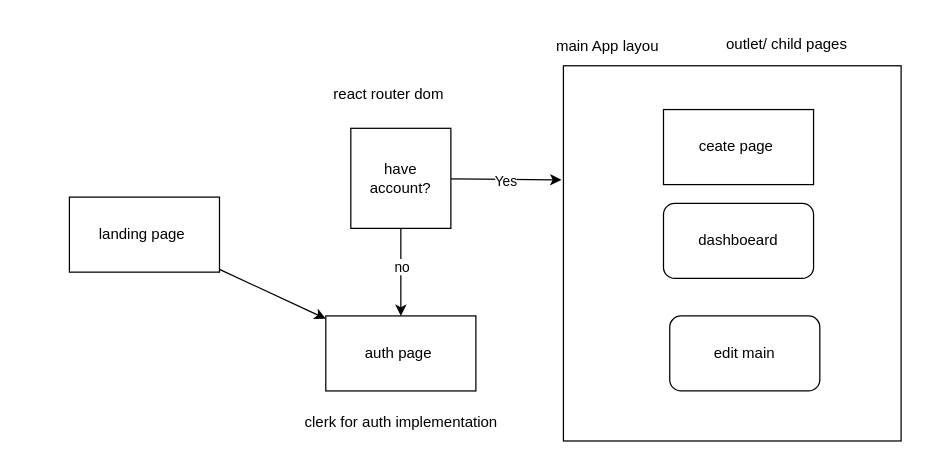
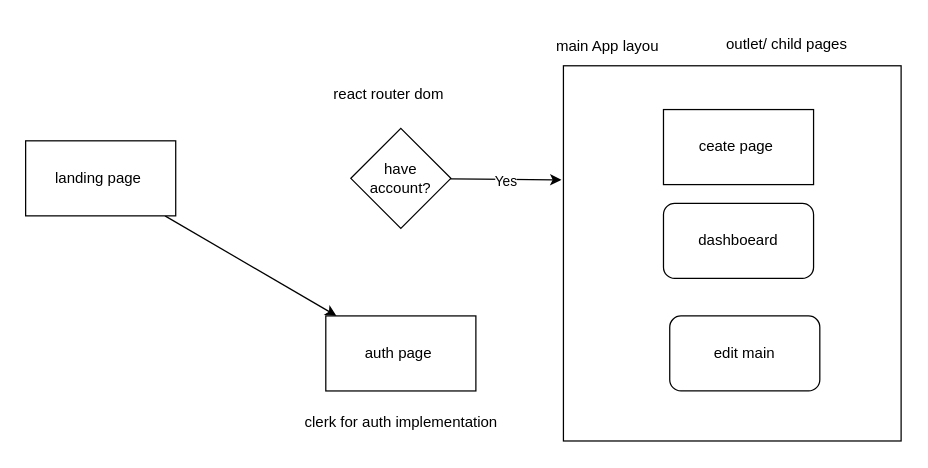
node "have account?": shape rectangle -> diamond
node "landing page": moved (144, 234) -> (101, 178)
edge "have account?" -> "auth page": removed, label "no"
